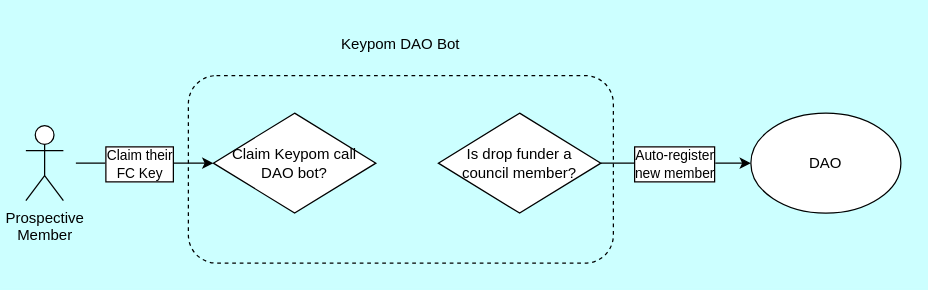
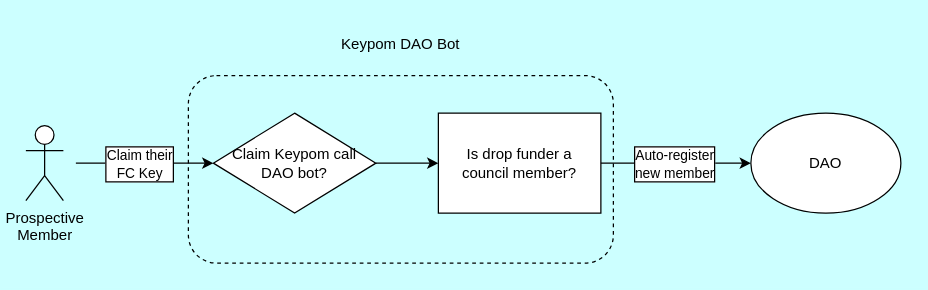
edge "Claim Keypom call DAO bot?" -> "Is drop funder a council member?": added
node "Is drop funder a council member?": shape diamond -> rectangle
